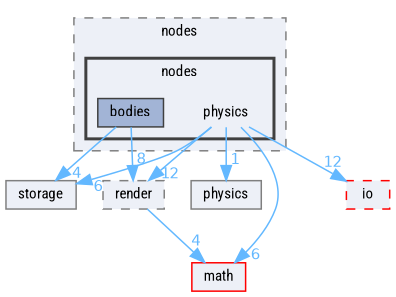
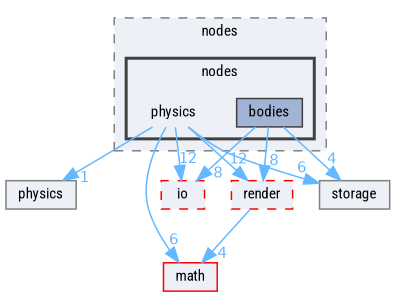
edge "bodies" -> "io": added
node "render": color grey50 -> red
